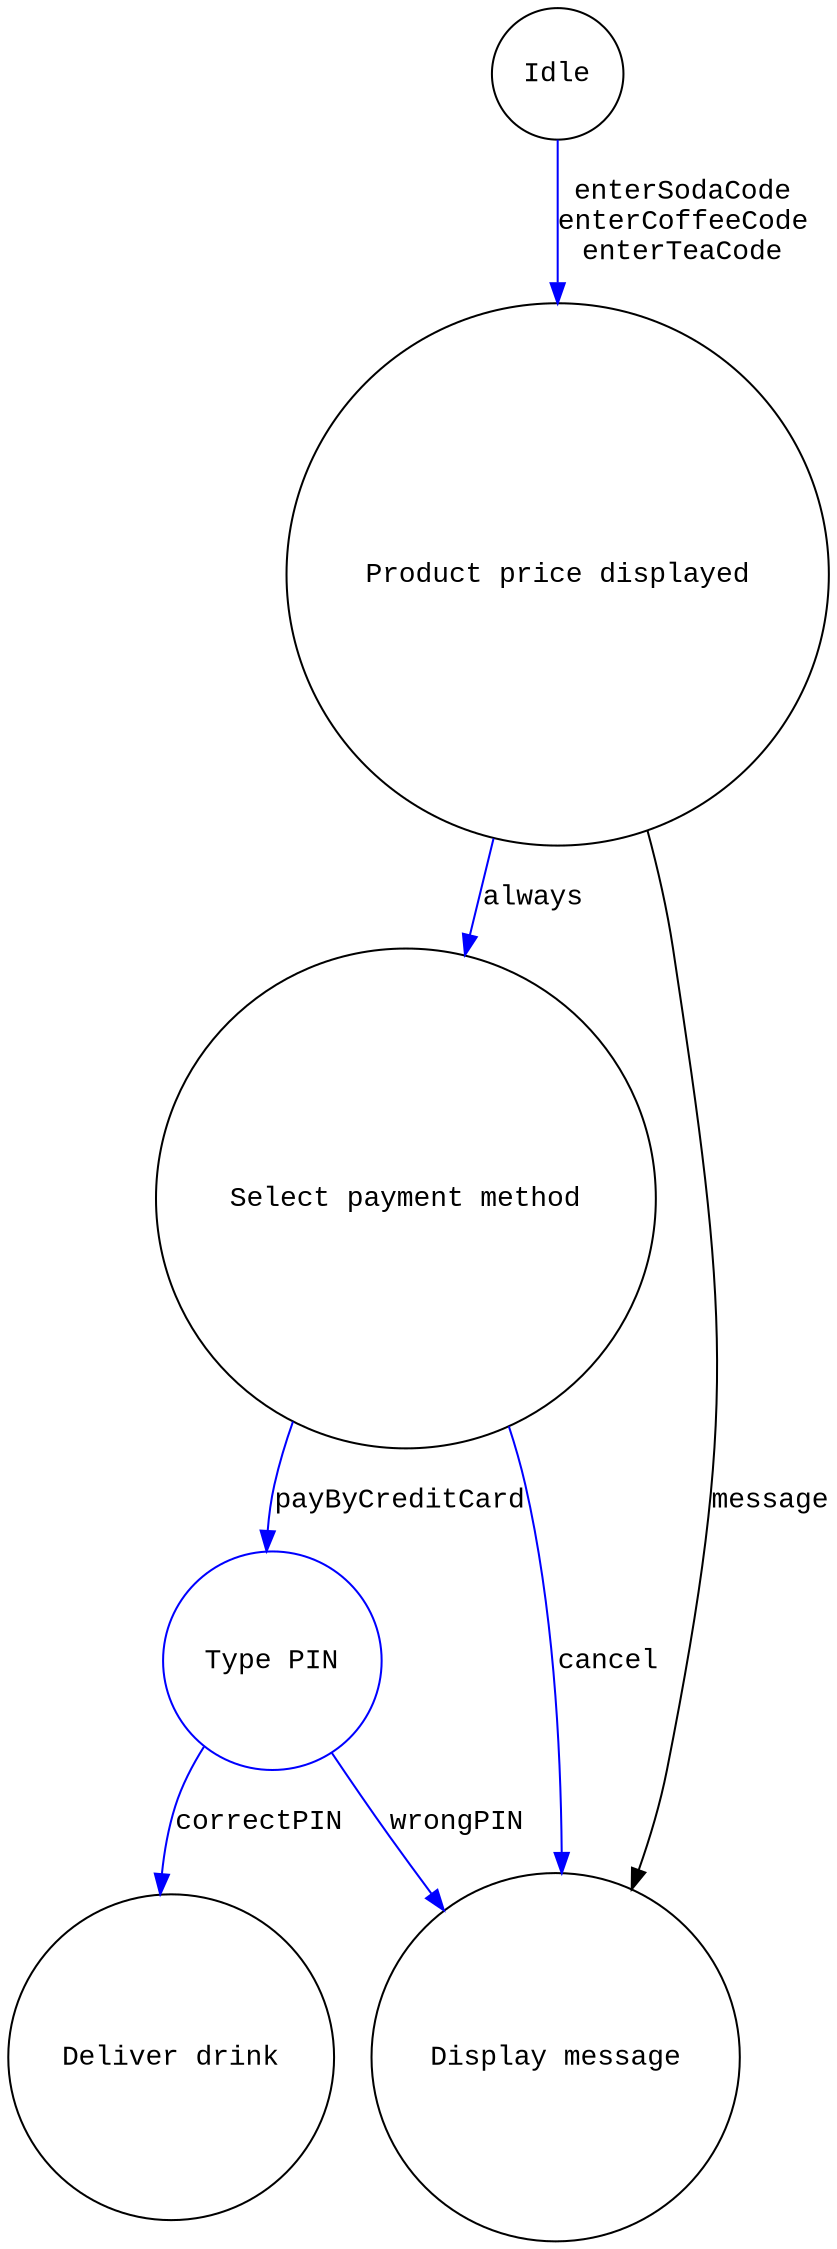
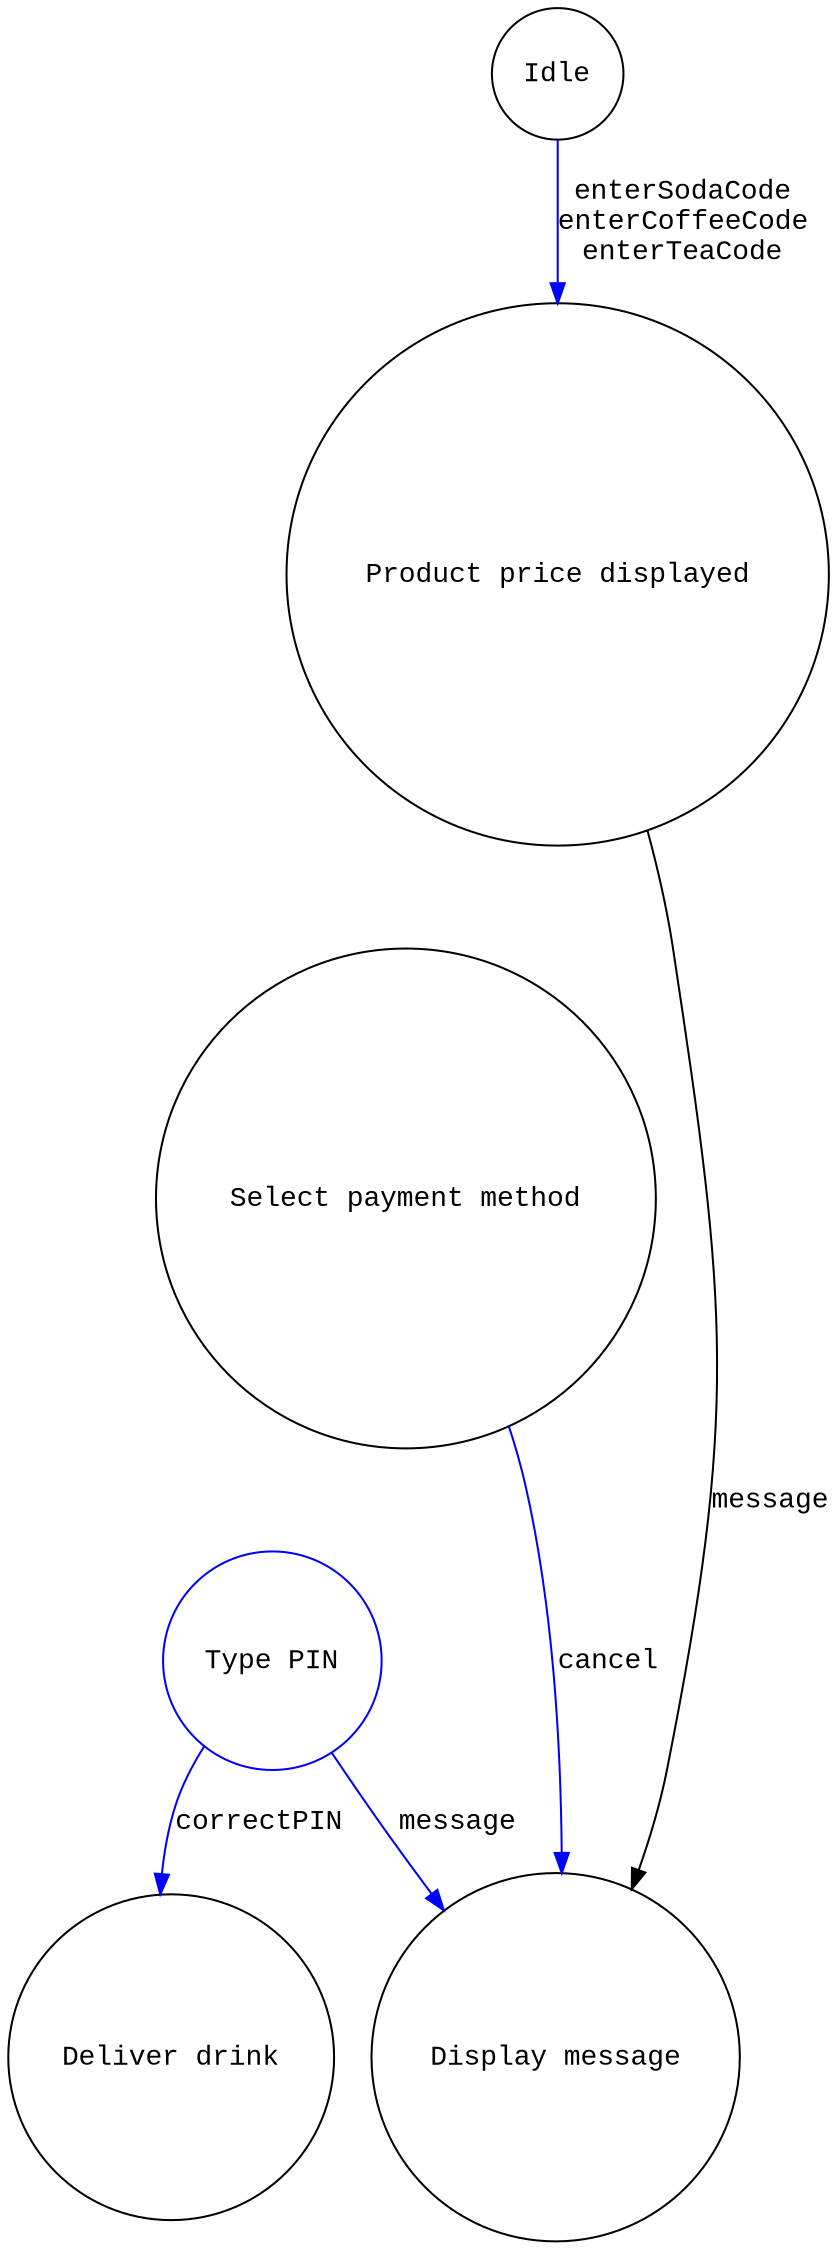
edge "Product price displayed" -> "Select payment method": removed, label "always"
edge "Select payment method" -> "Type PIN": removed, label "payByCreditCard"
edge "Type PIN" -> "Display message": label "wrongPIN" -> "message"
